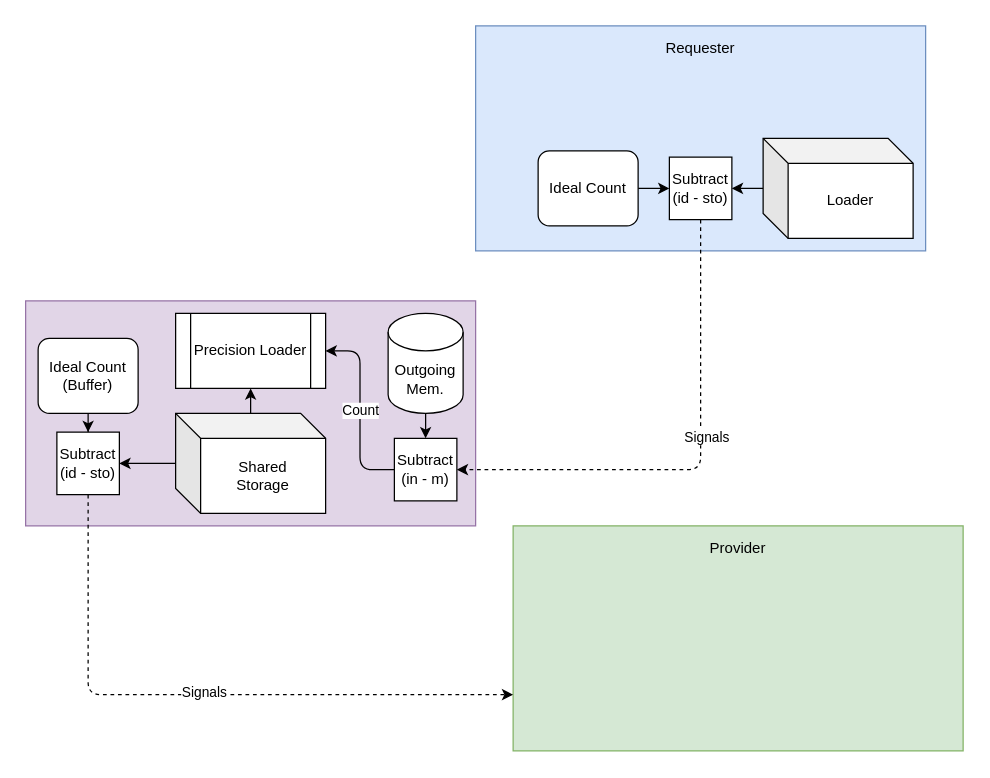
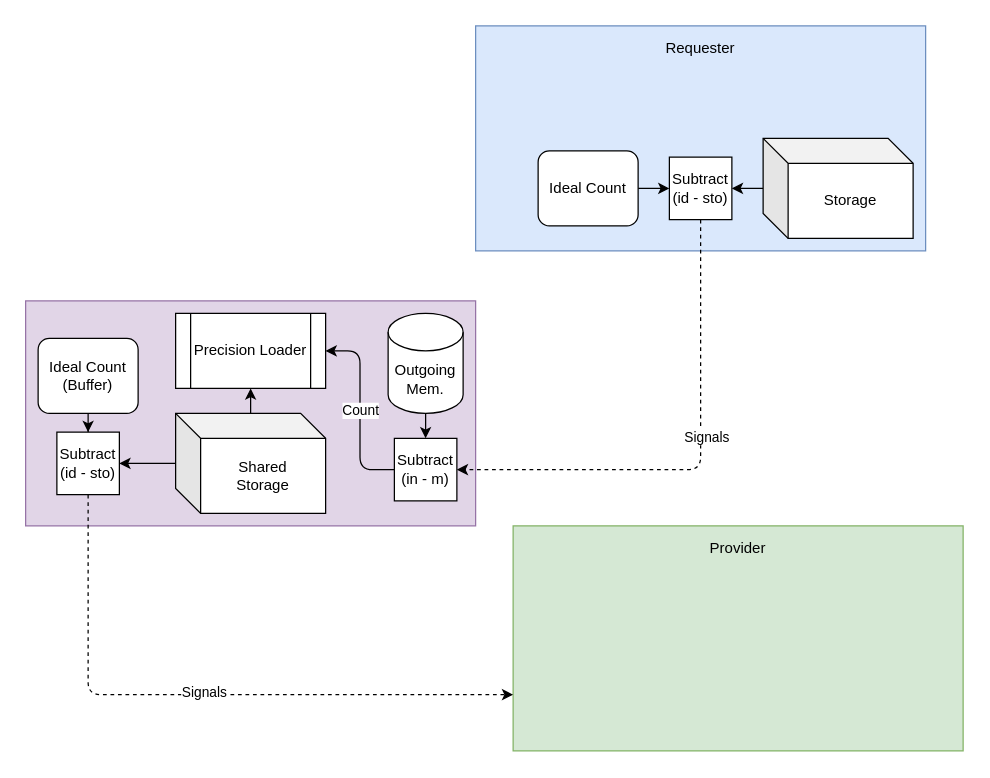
node "Loader": label "Loader" -> "Storage"
